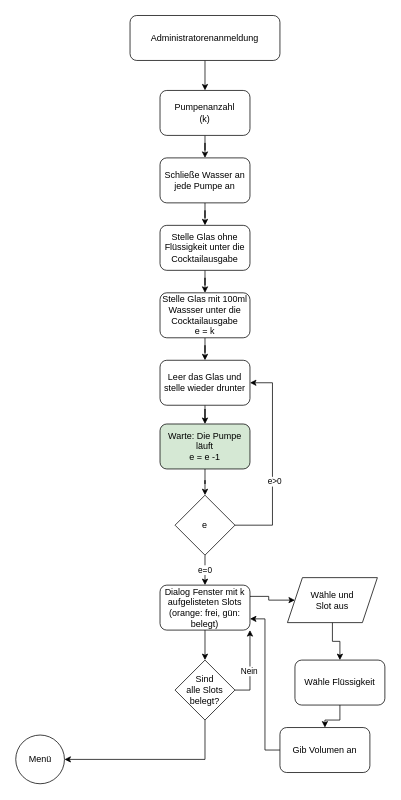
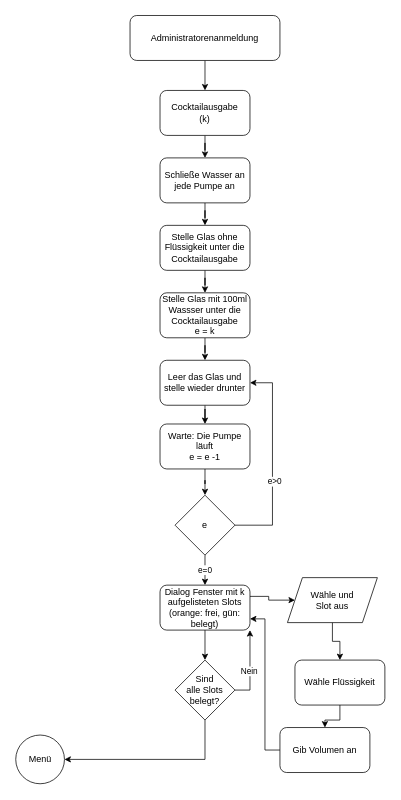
node "Pumpenanzahl (k)": label "Pumpenanzahl (k)" -> "Cocktailausgabe (k)"
node "Warte: Die Pumpe läuft e = e -1": fillcolor #d5e8d4 -> #ffffff
